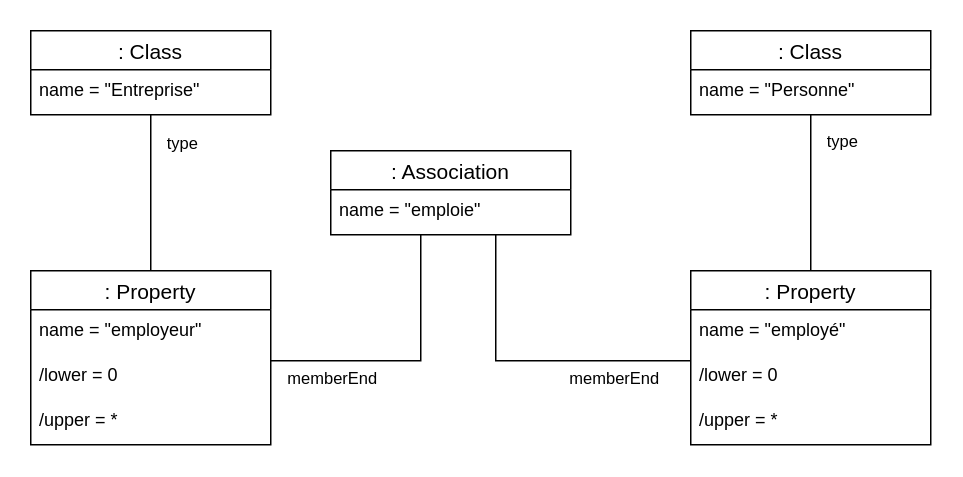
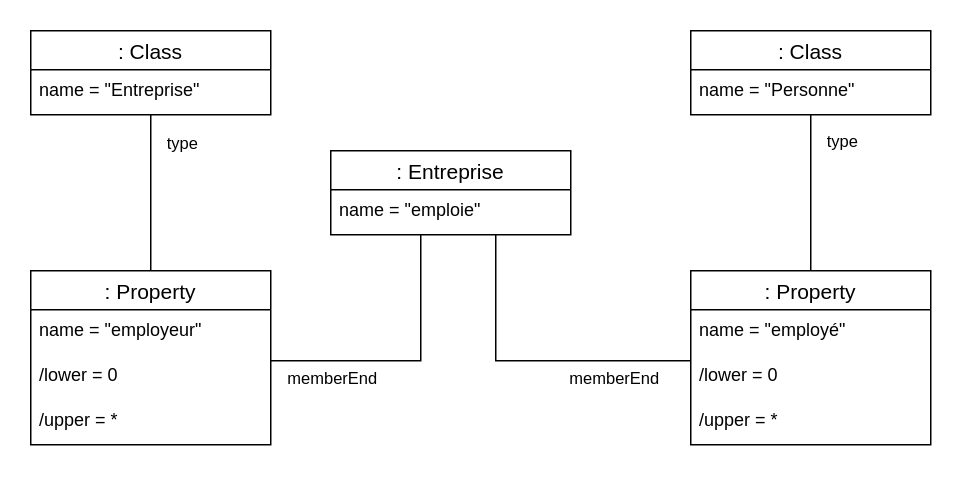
node ": Association": label ": Association" -> ": Entreprise"
